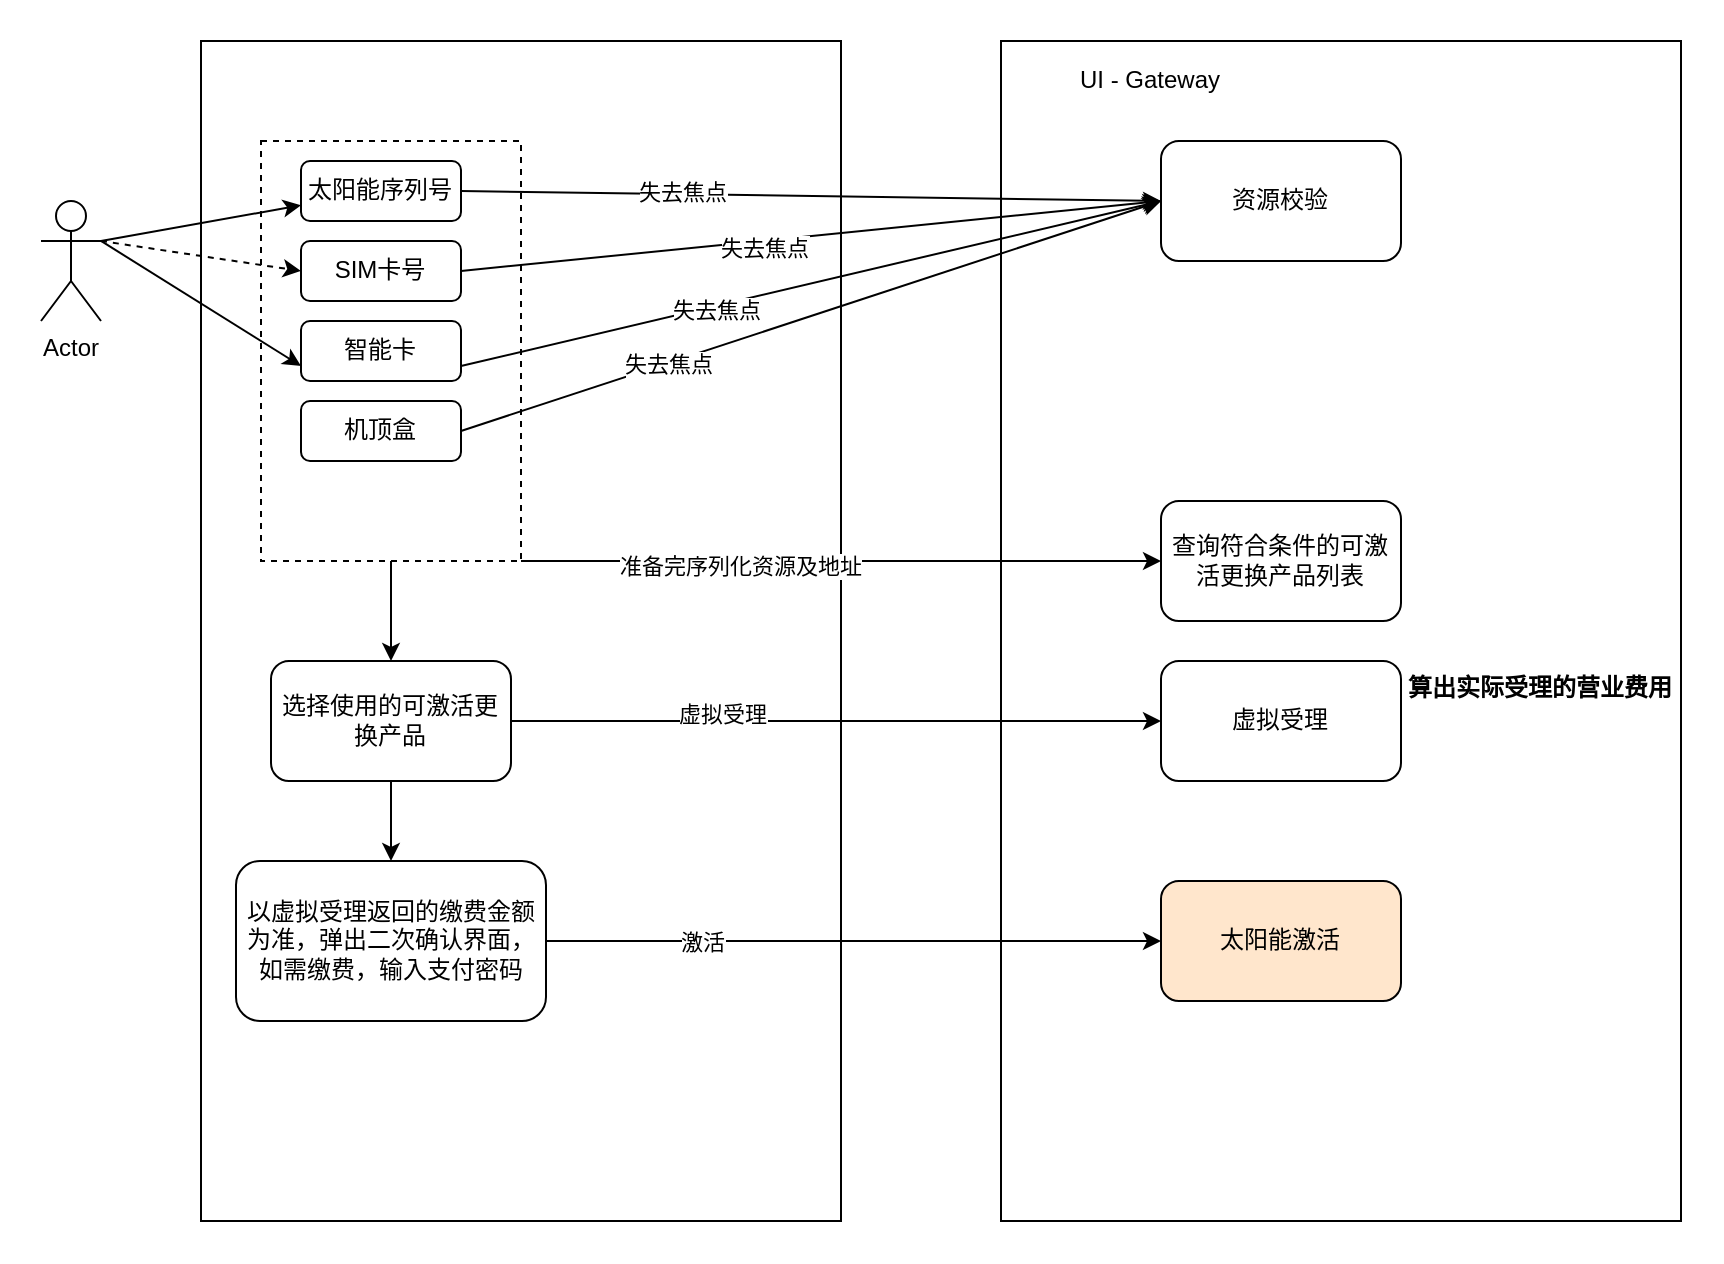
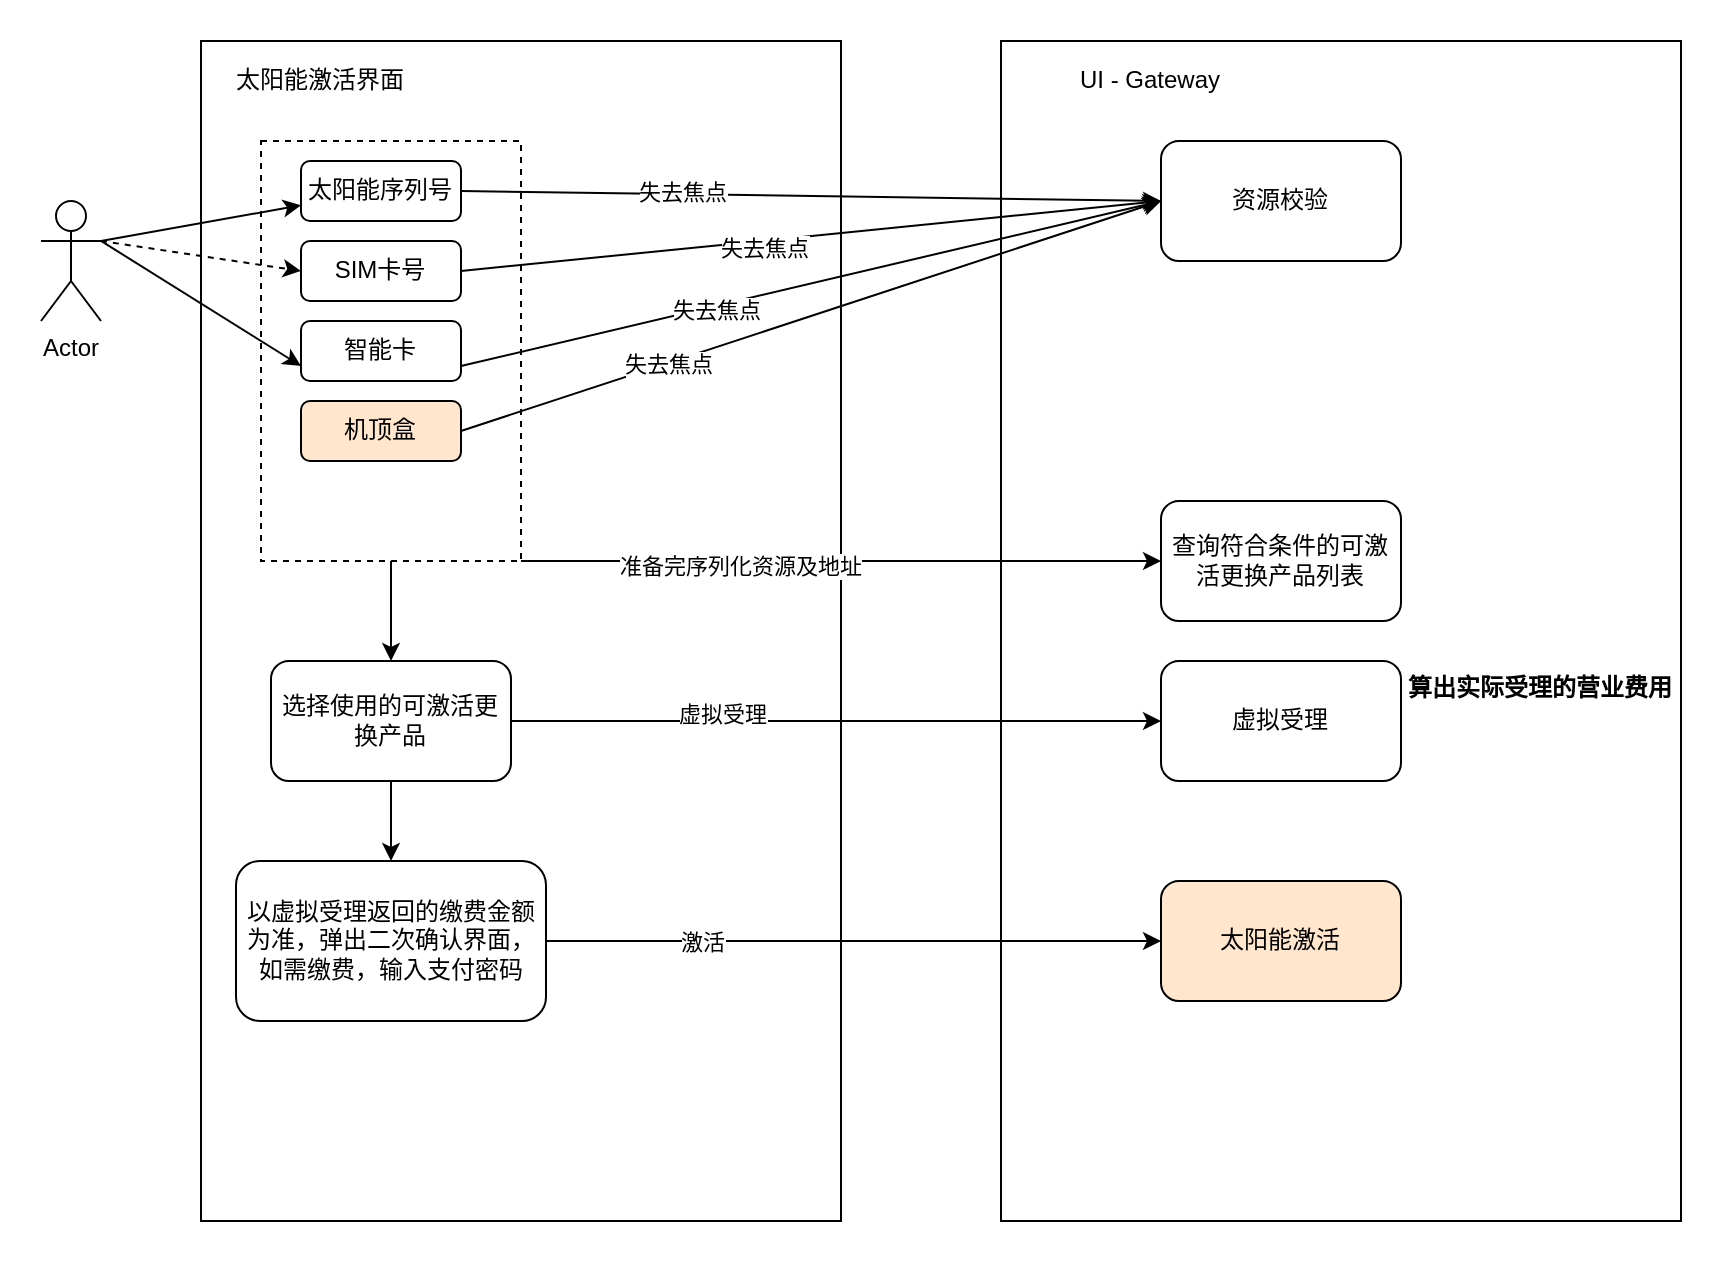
node "太阳能激活界面": added
node "机顶盒": fillcolor #ffffff -> #ffe6cc
